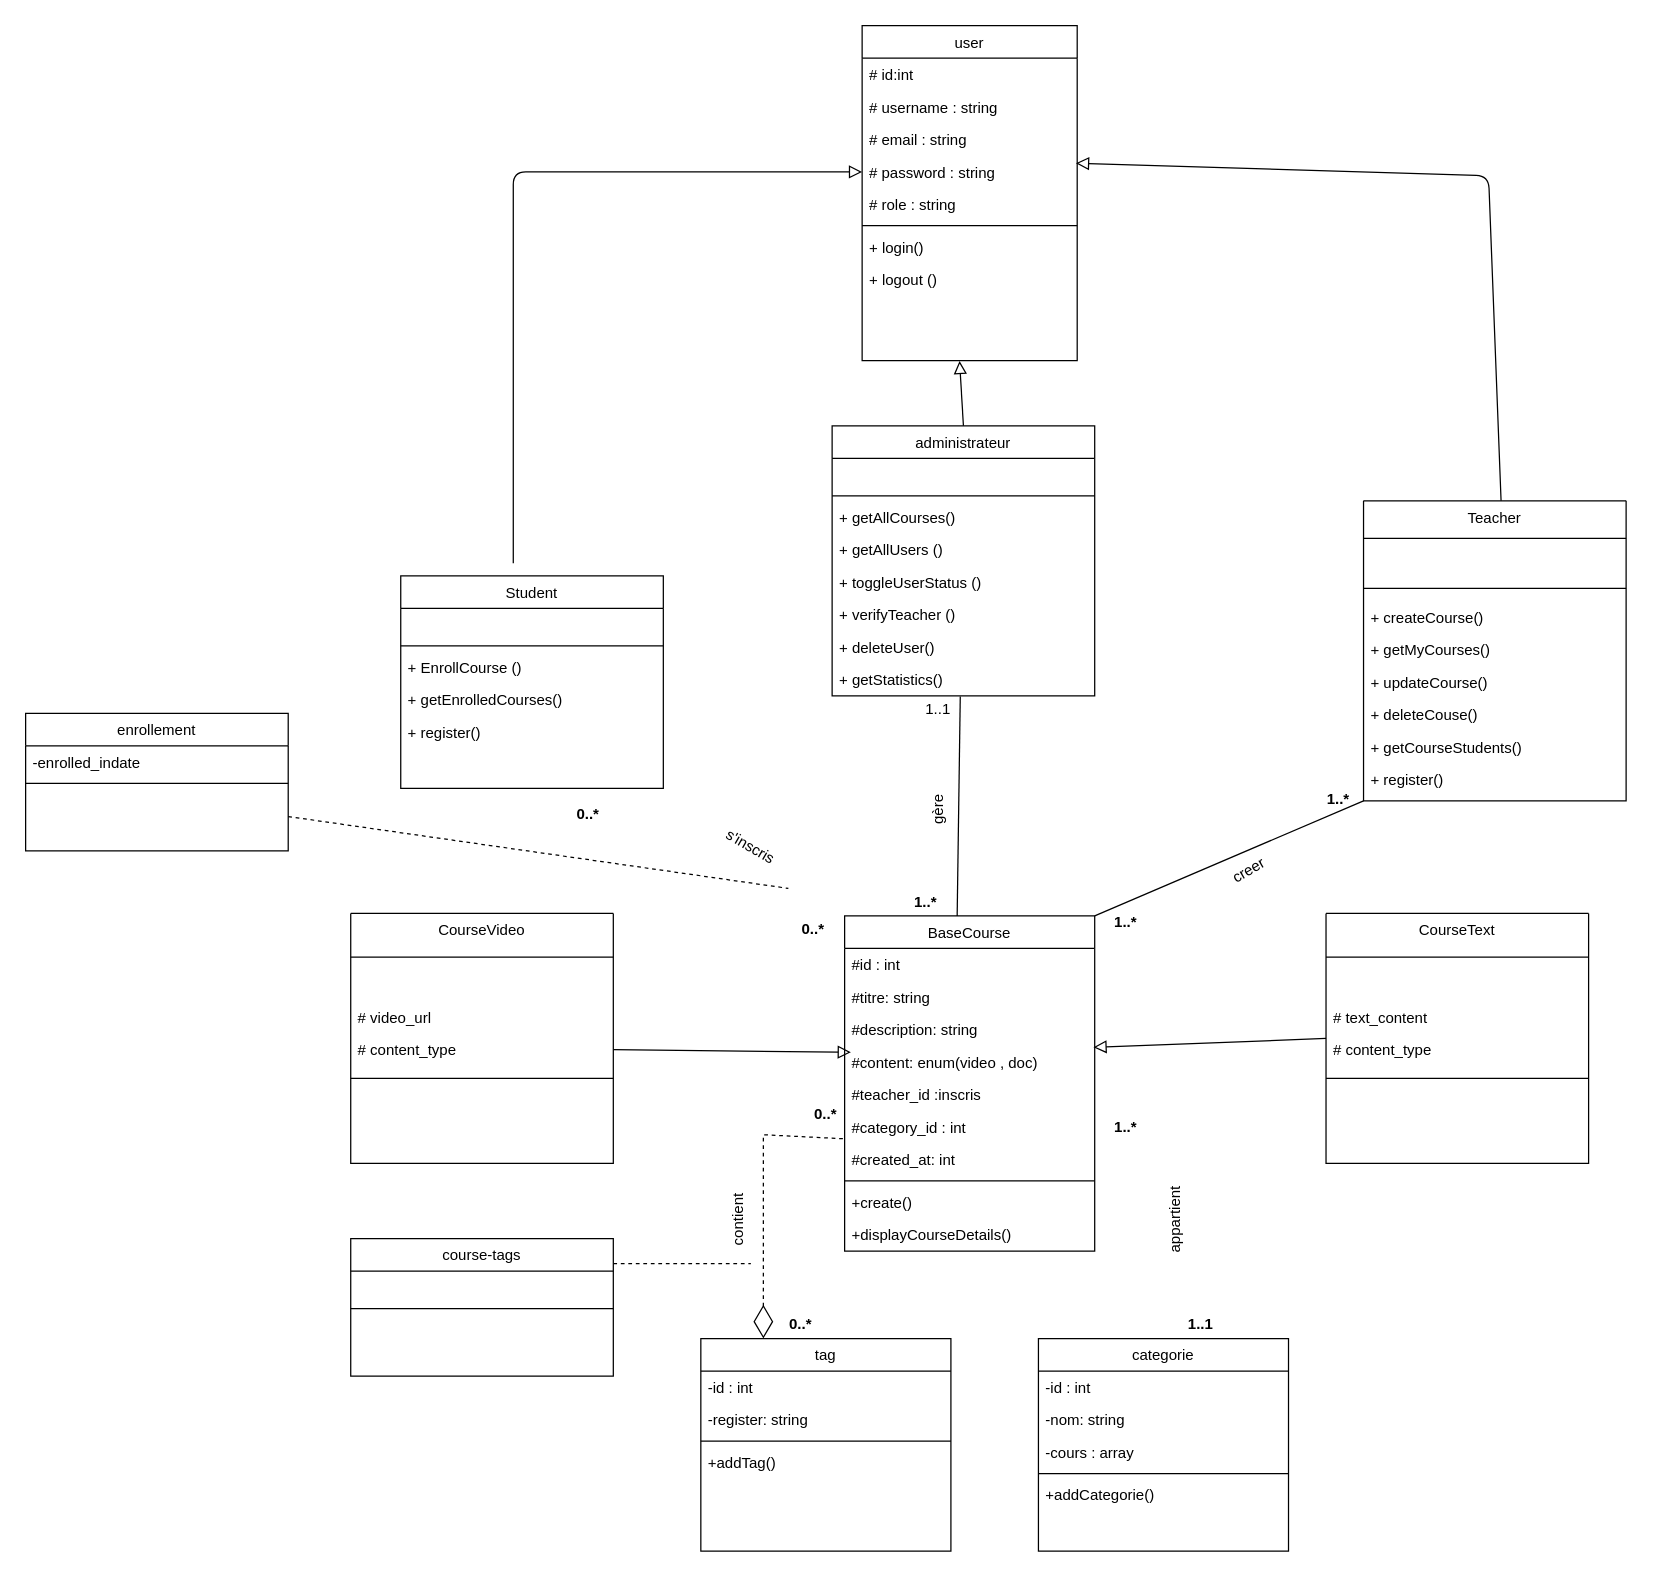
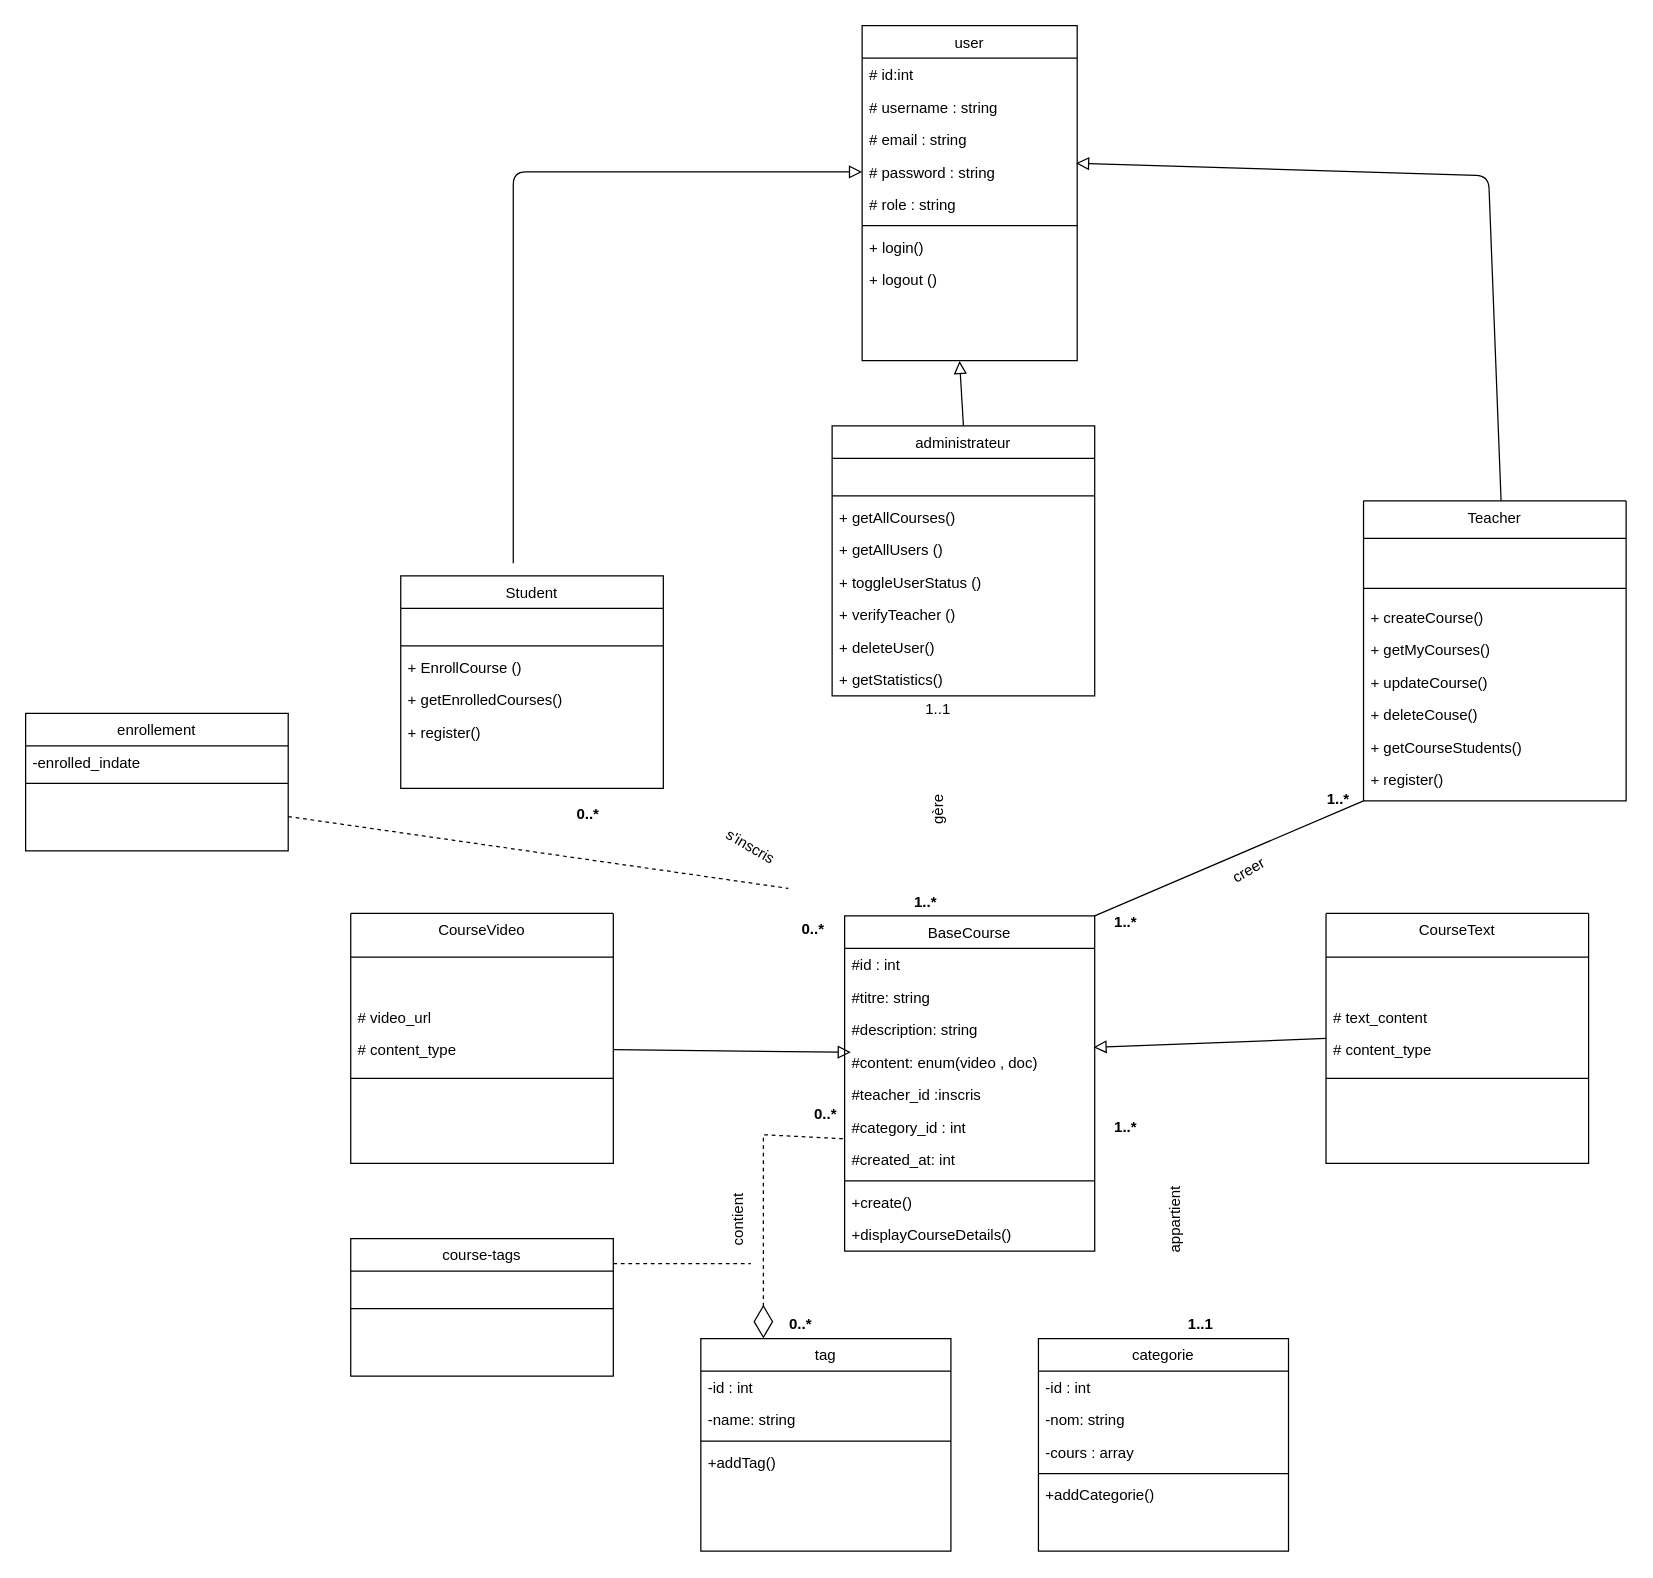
edge "+ getStatistics()" -- "BaseCourse": removed
node "-register: string": label "-register: string" -> "-name: string"
